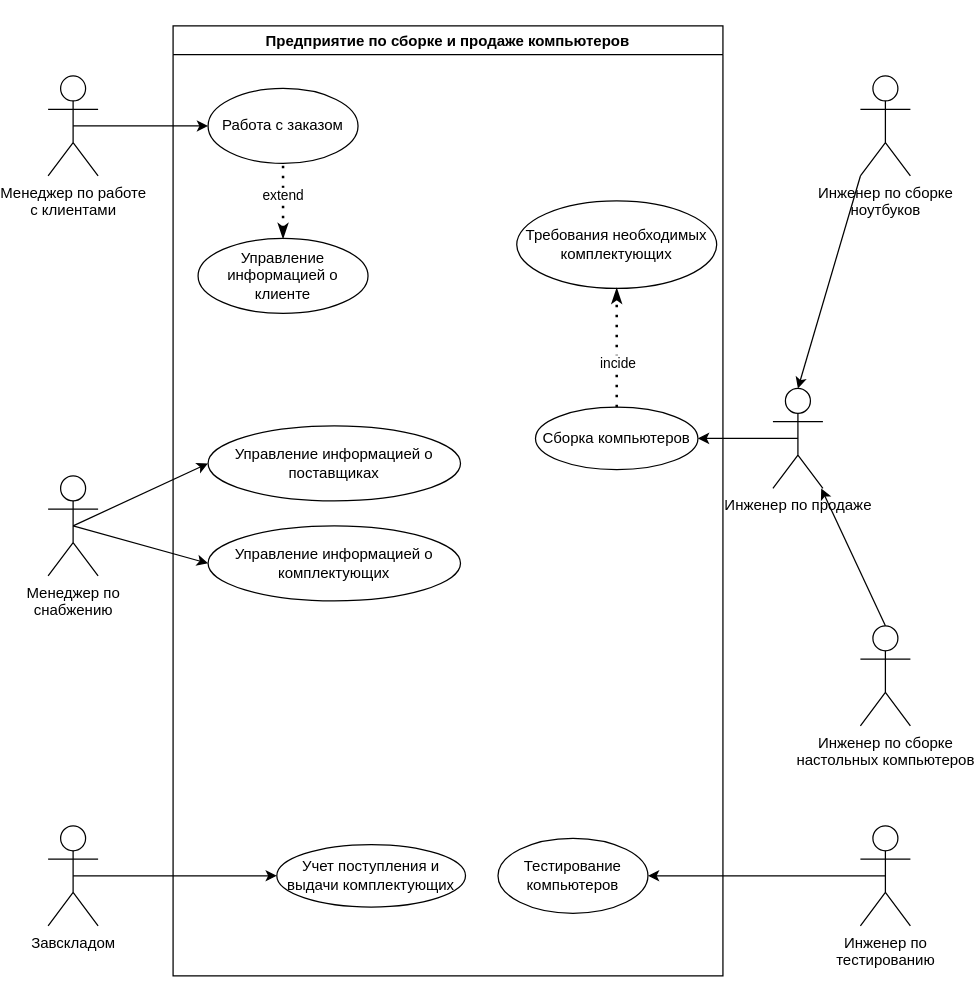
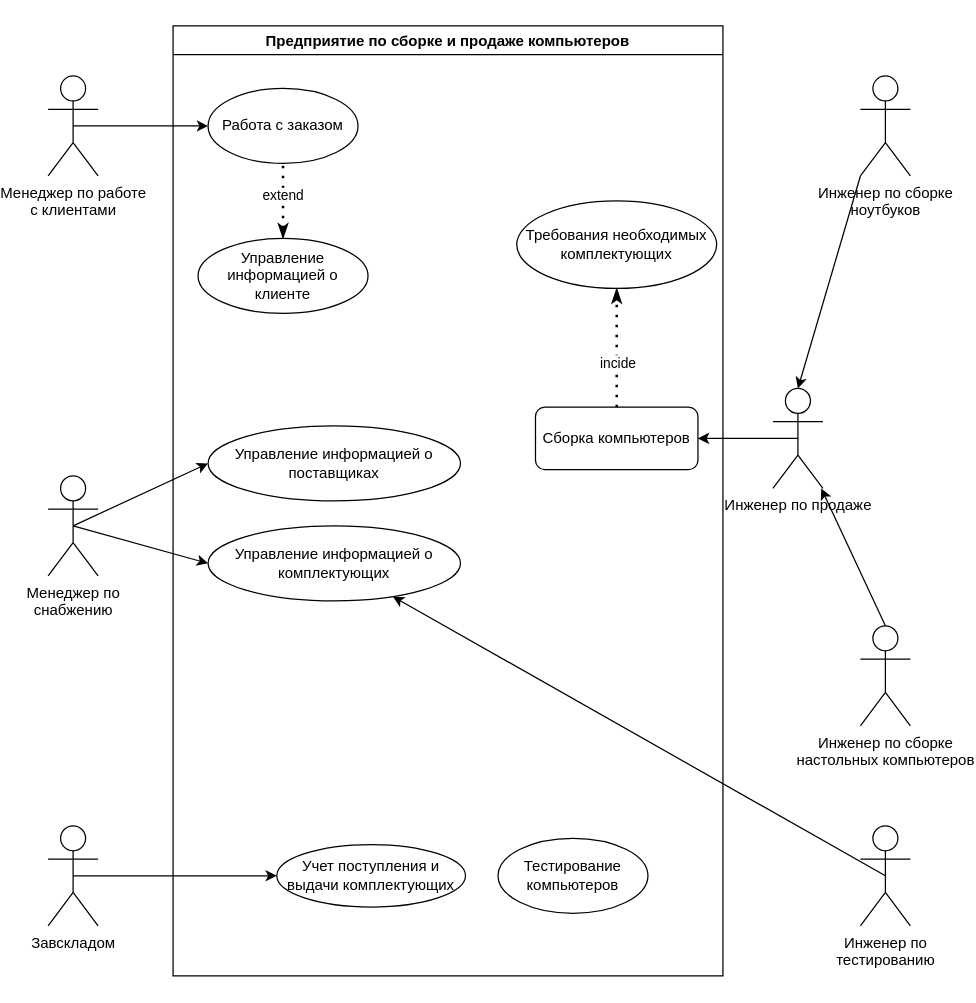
node "Сборка компьютеров": shape ellipse -> rounded rectangle
edge "Инженер по тестированию" -> "Тестирование компьютеров": now "Инженер по тестированию" -> "Управление информацией о комплектующих"
